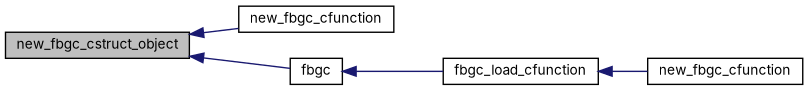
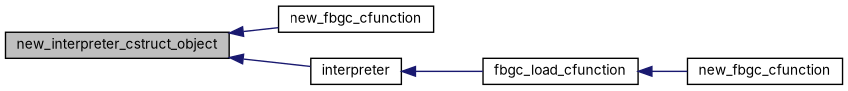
node "new_fbgc_cstruct_object": label "new_fbgc_cstruct_object" -> "new_interpreter_cstruct_object"
node "fbgc": label "fbgc" -> "interpreter"
